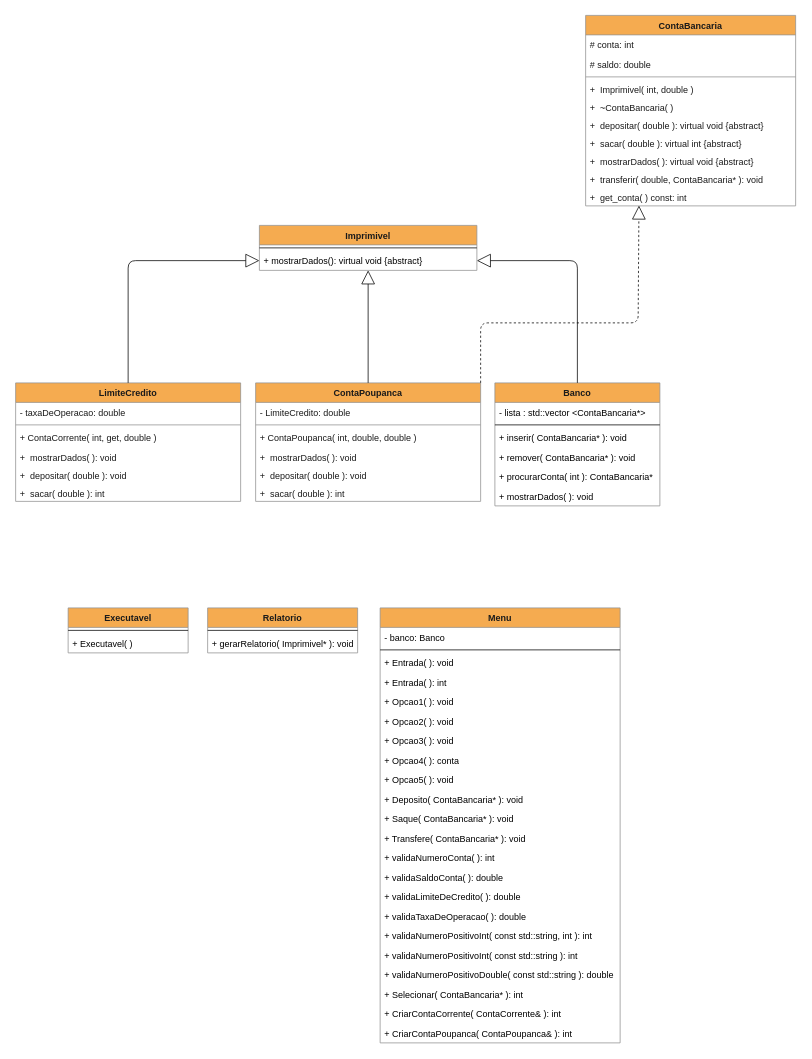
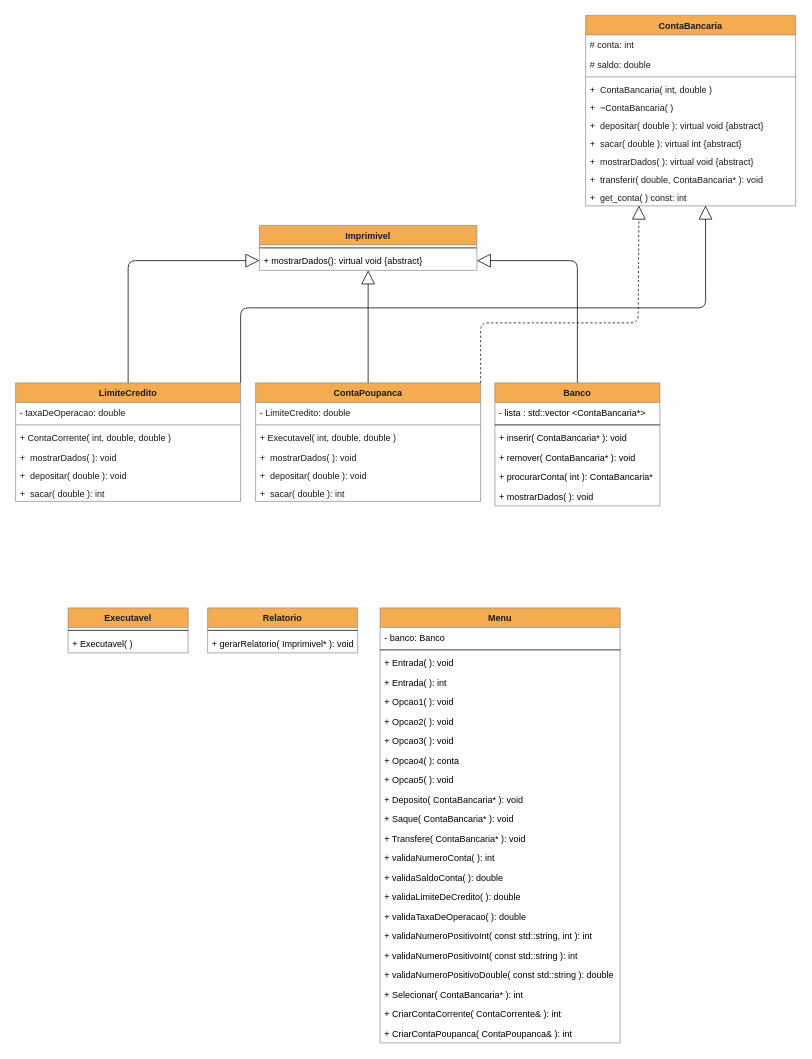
node "+ Imprimivel( int, double )": label "+ Imprimivel( int, double )" -> "+ ContaBancaria( int, double )"
edge "LimiteCredito" -> "+ get_conta( ) const: int": added
node "+ ContaCorrente( int, get, double )": label "+ ContaCorrente( int, get, double )" -> "+ ContaCorrente( int, double, double )"
node "+ ContaPoupanca( int, double, double )": label "+ ContaPoupanca( int, double, double )" -> "+ Executavel( int, double, double )"
